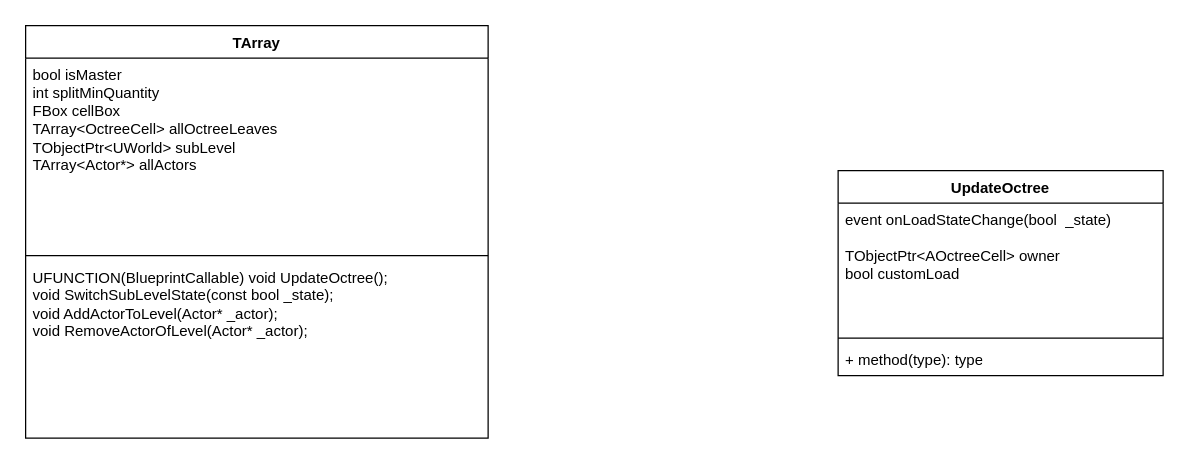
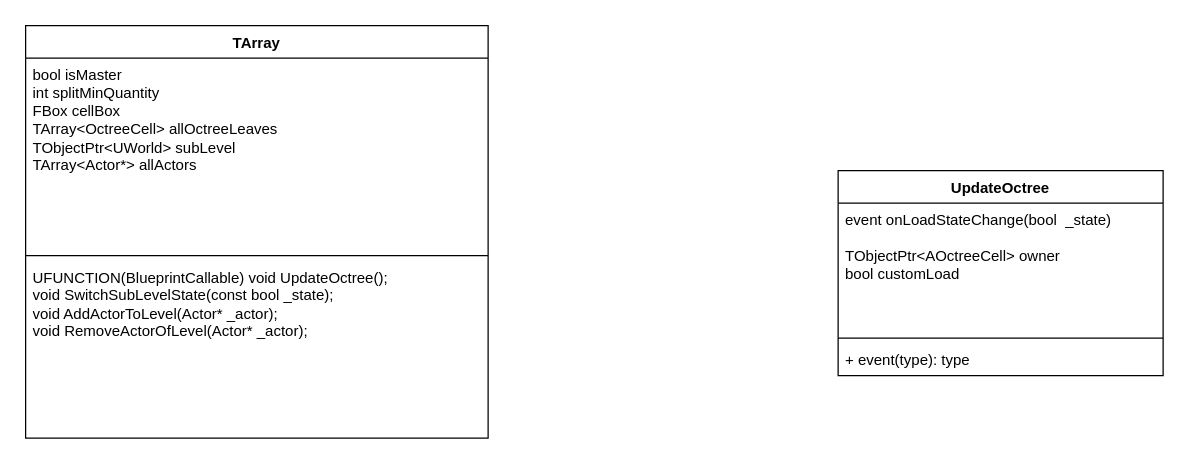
node "+ method(type): type": label "+ method(type): type" -> "+ event(type): type"
